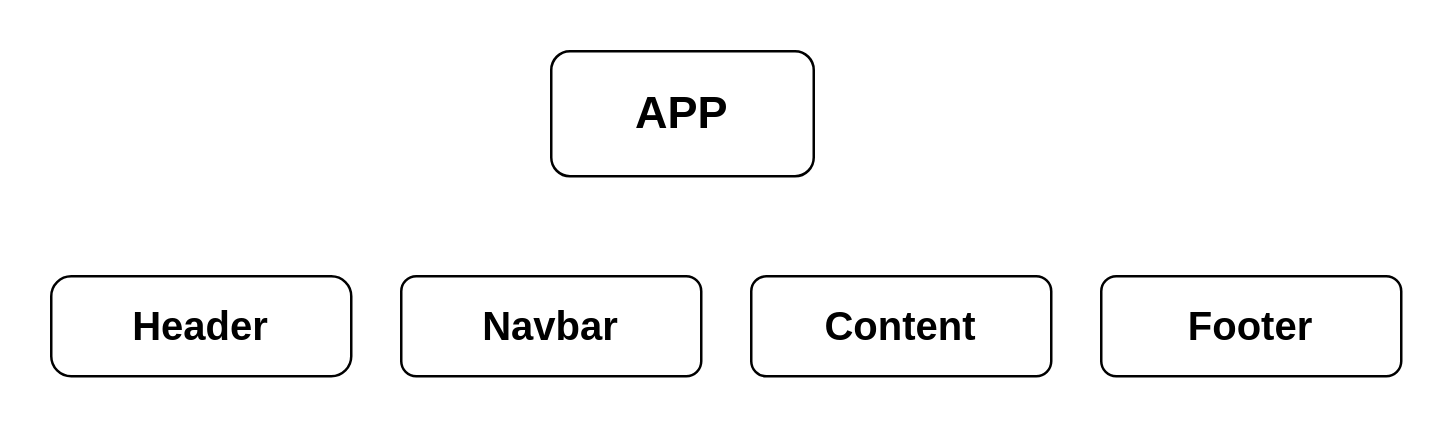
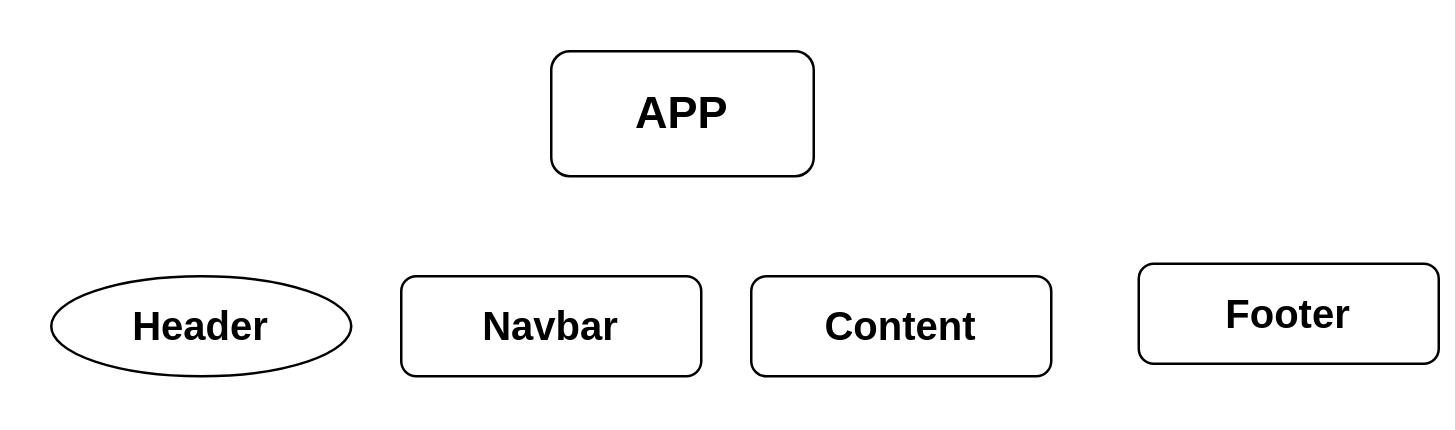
node "Header": shape rounded rectangle -> ellipse
node "Footer": moved (1251, 326) -> (1289, 314)
